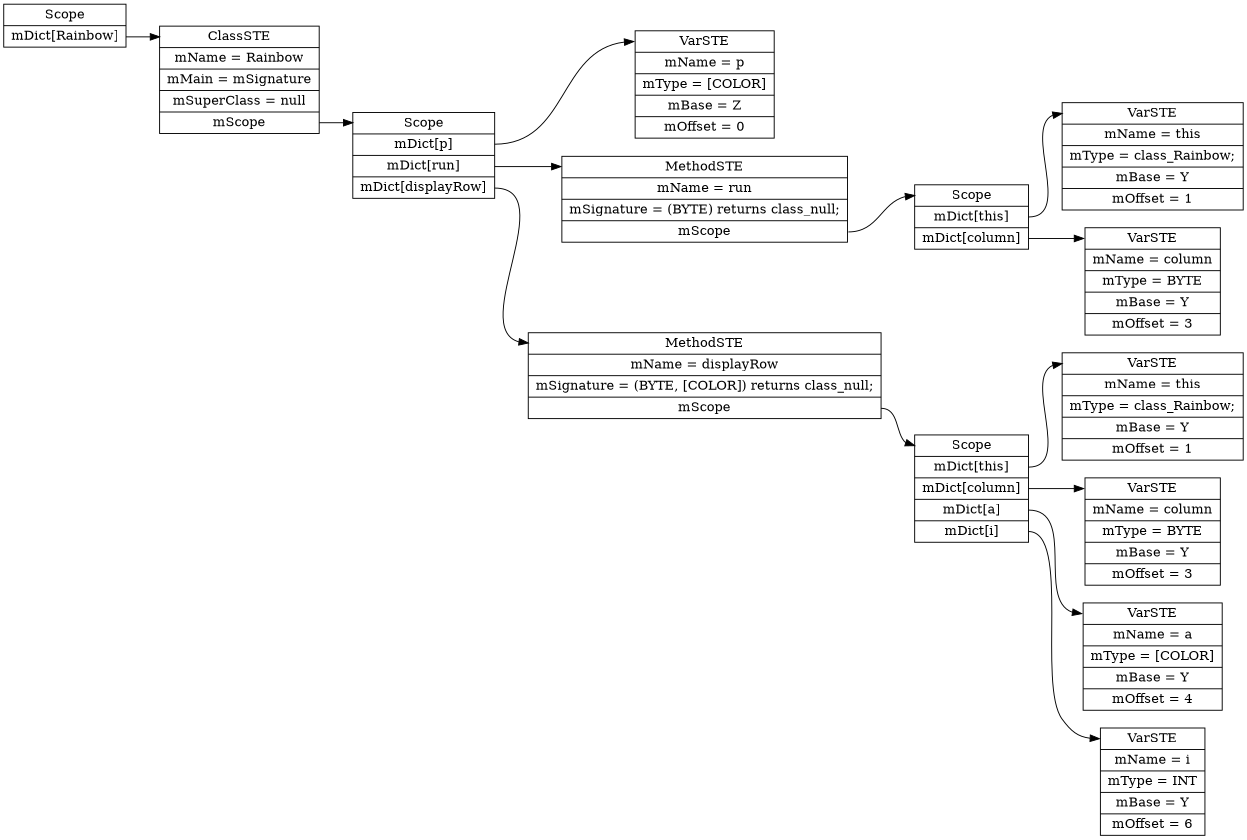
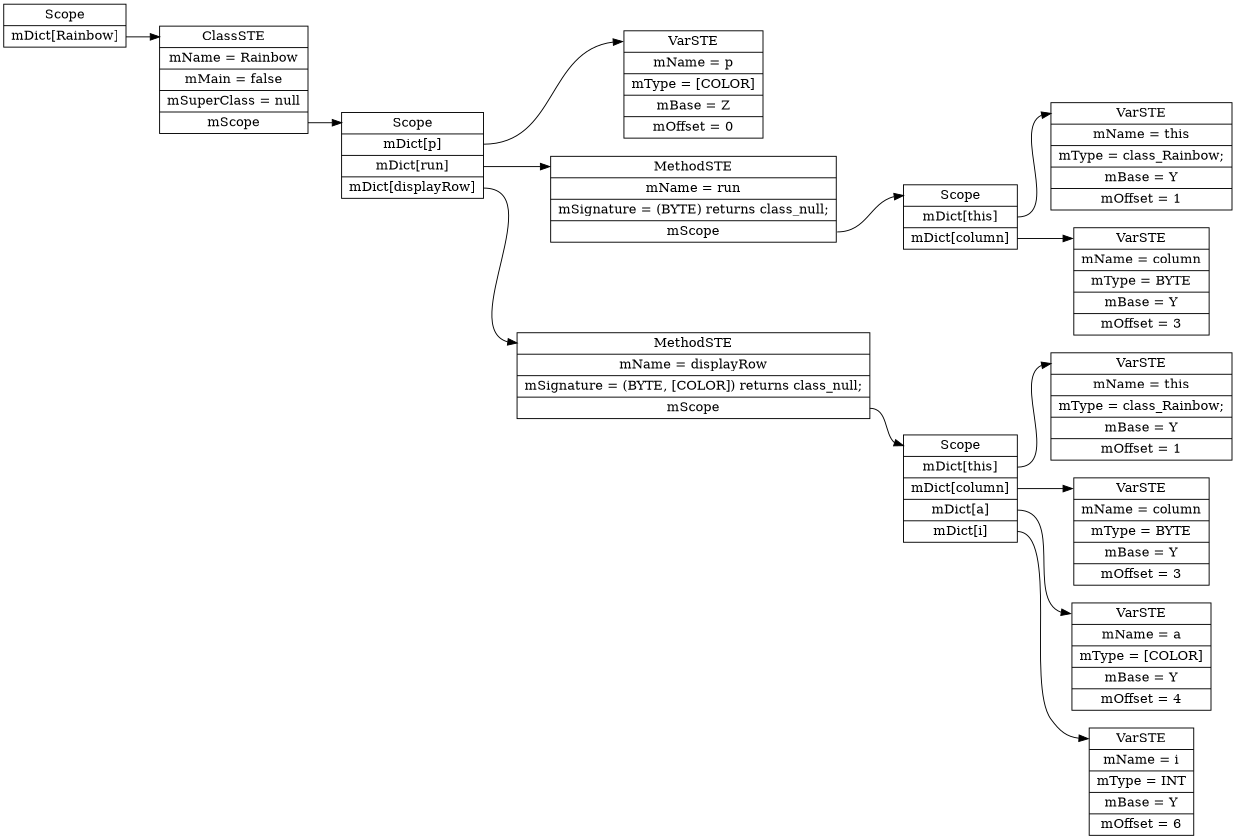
node "ClassSTE": text "mMain = mSignature" -> "mMain = false"
